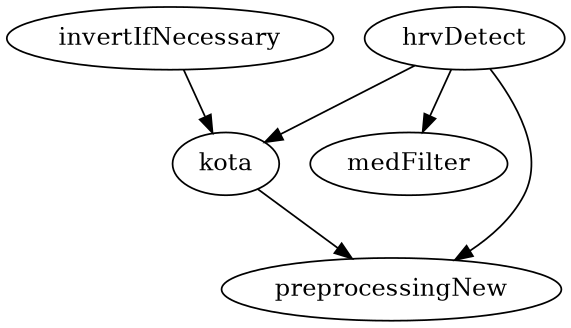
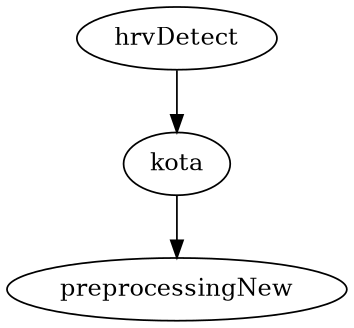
node "invertIfNecessary": removed
node "medFilter": removed
edge "hrvDetect" -> "preprocessingNew": removed
